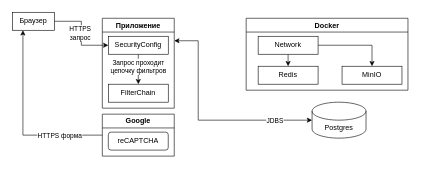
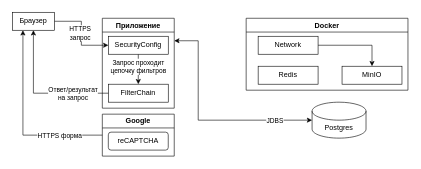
edge "Network" -> "Redis": removed
edge "FilterChain" -> "Браузер": added, label "Ответ/результат на запрос"
